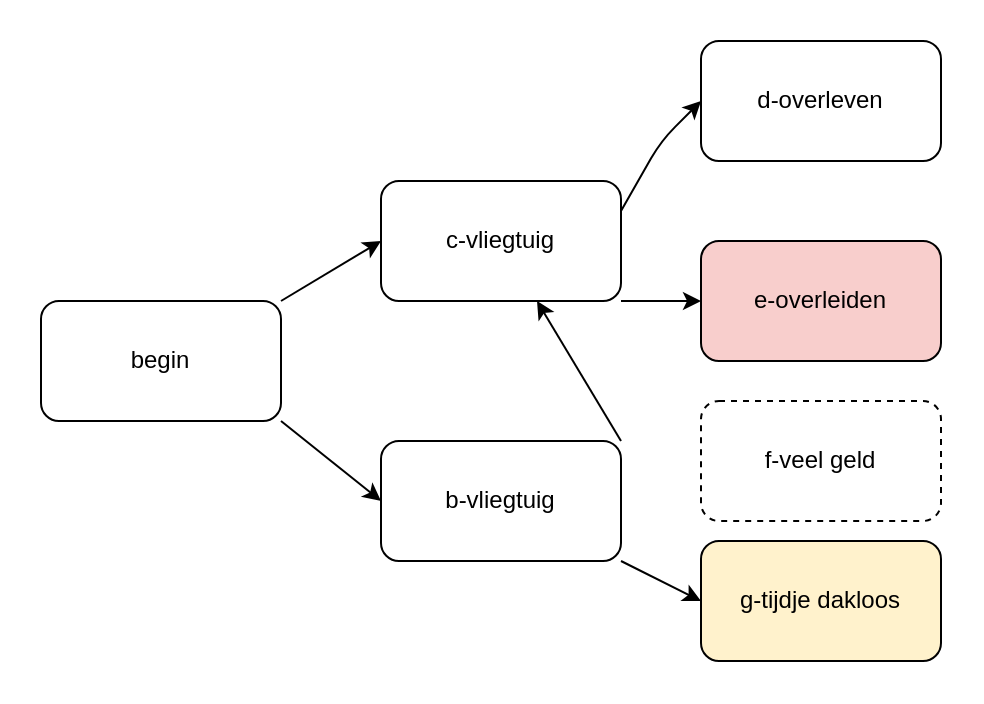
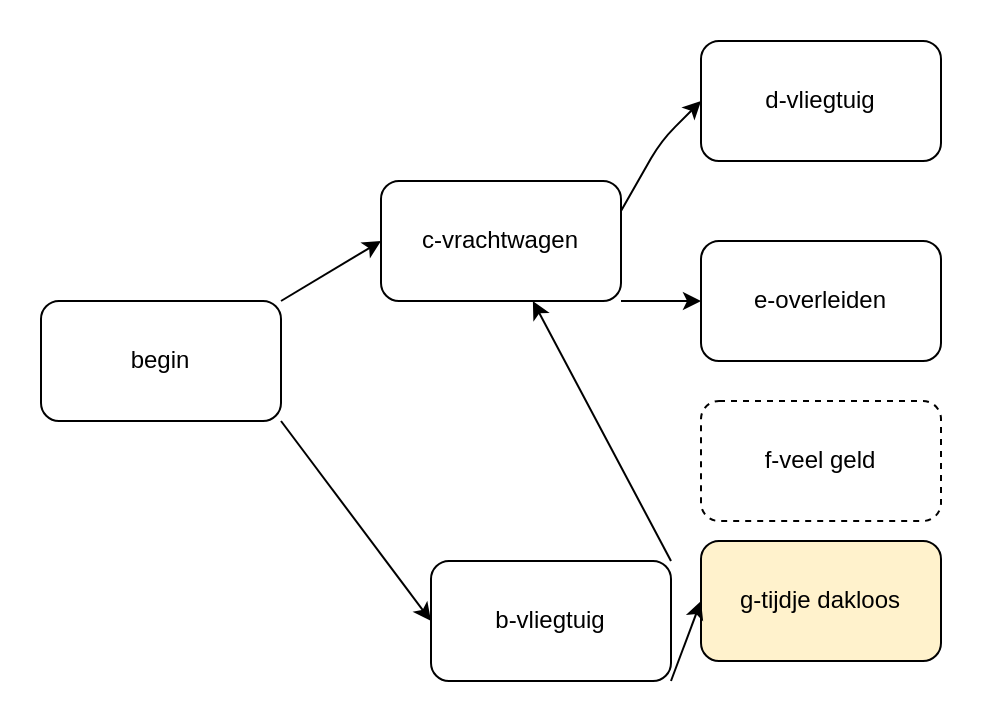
node "d-overleven": label "d-overleven" -> "d-vliegtuig"
node "c-vliegtuig": label "c-vliegtuig" -> "c-vrachtwagen"
node "e-overleiden": fillcolor #f8cecc -> #ffffff
node "b-vliegtuig": moved (501, 501) -> (551, 621)
